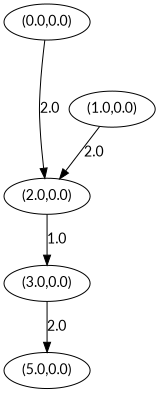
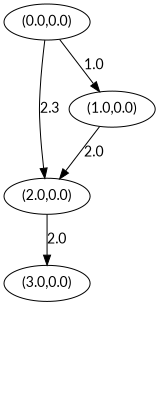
edge "(0.0,0.0)" -> "(1.0,0.0)": added, label "1.0"
edge "(0.0,0.0)" -> "(2.0,0.0)": label "2.0" -> "2.3"
edge "(2.0,0.0)" -> "(3.0,0.0)": label "1.0" -> "2.0"
node "(5.0,0.0)": removed
